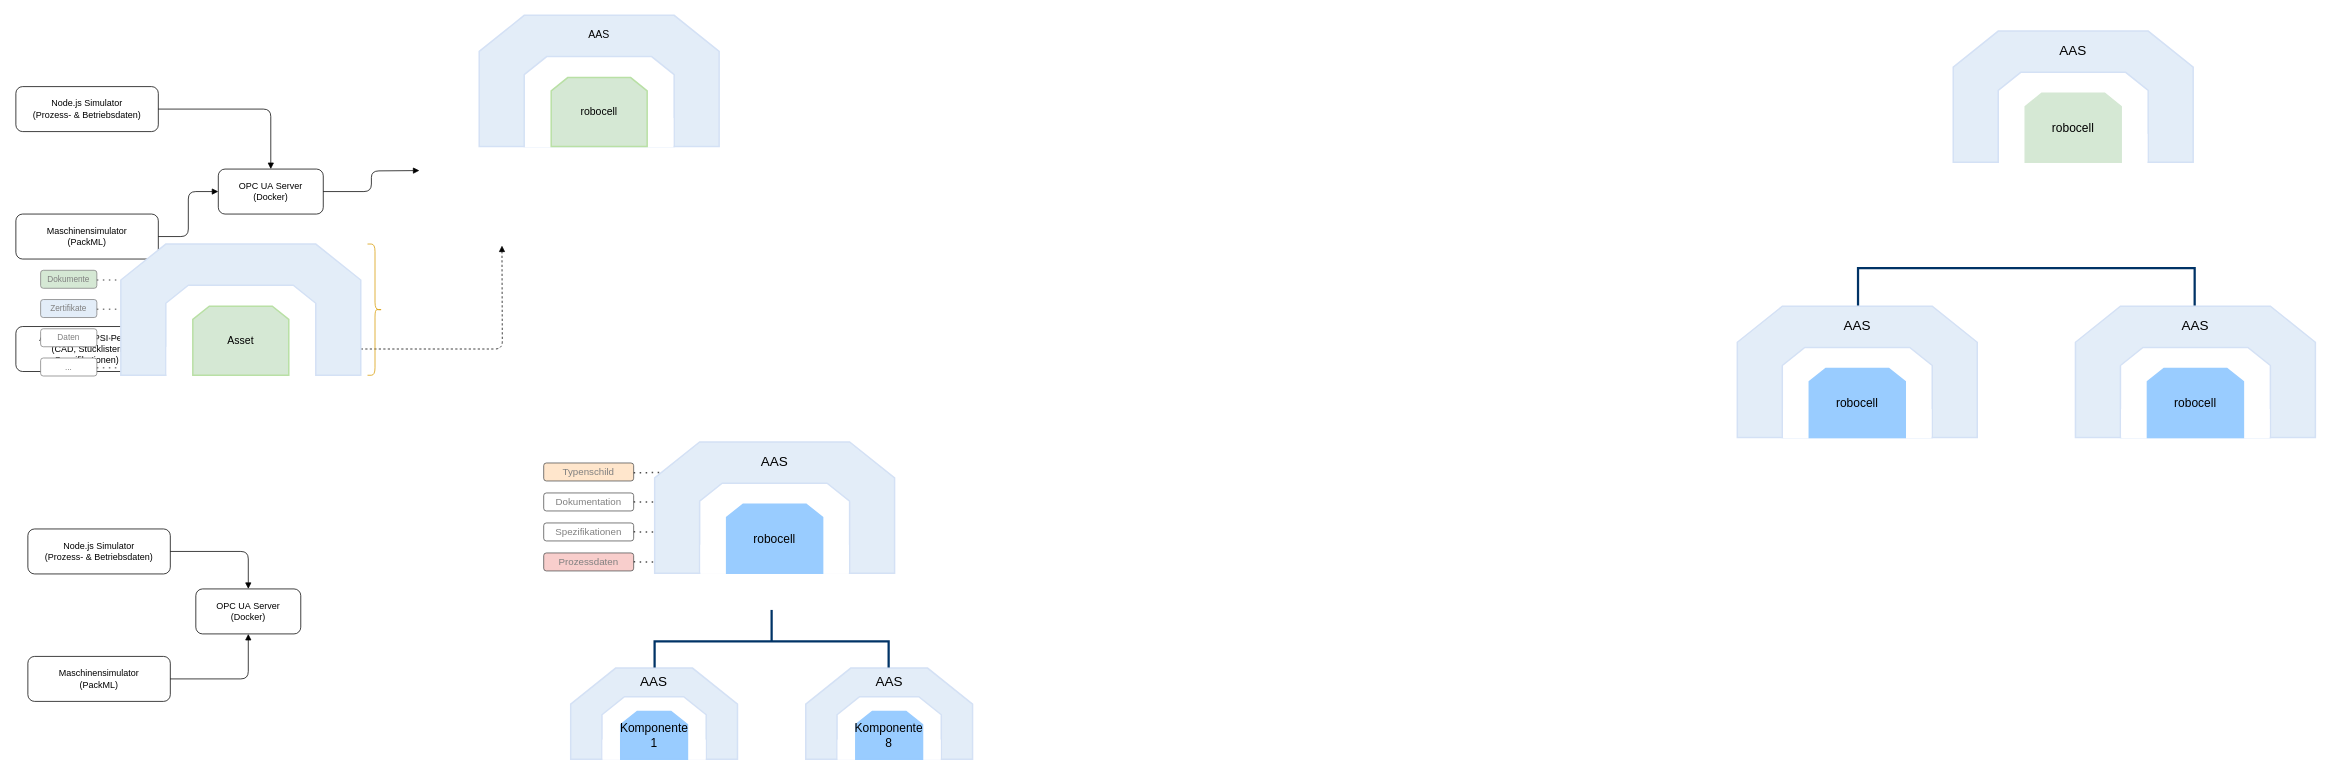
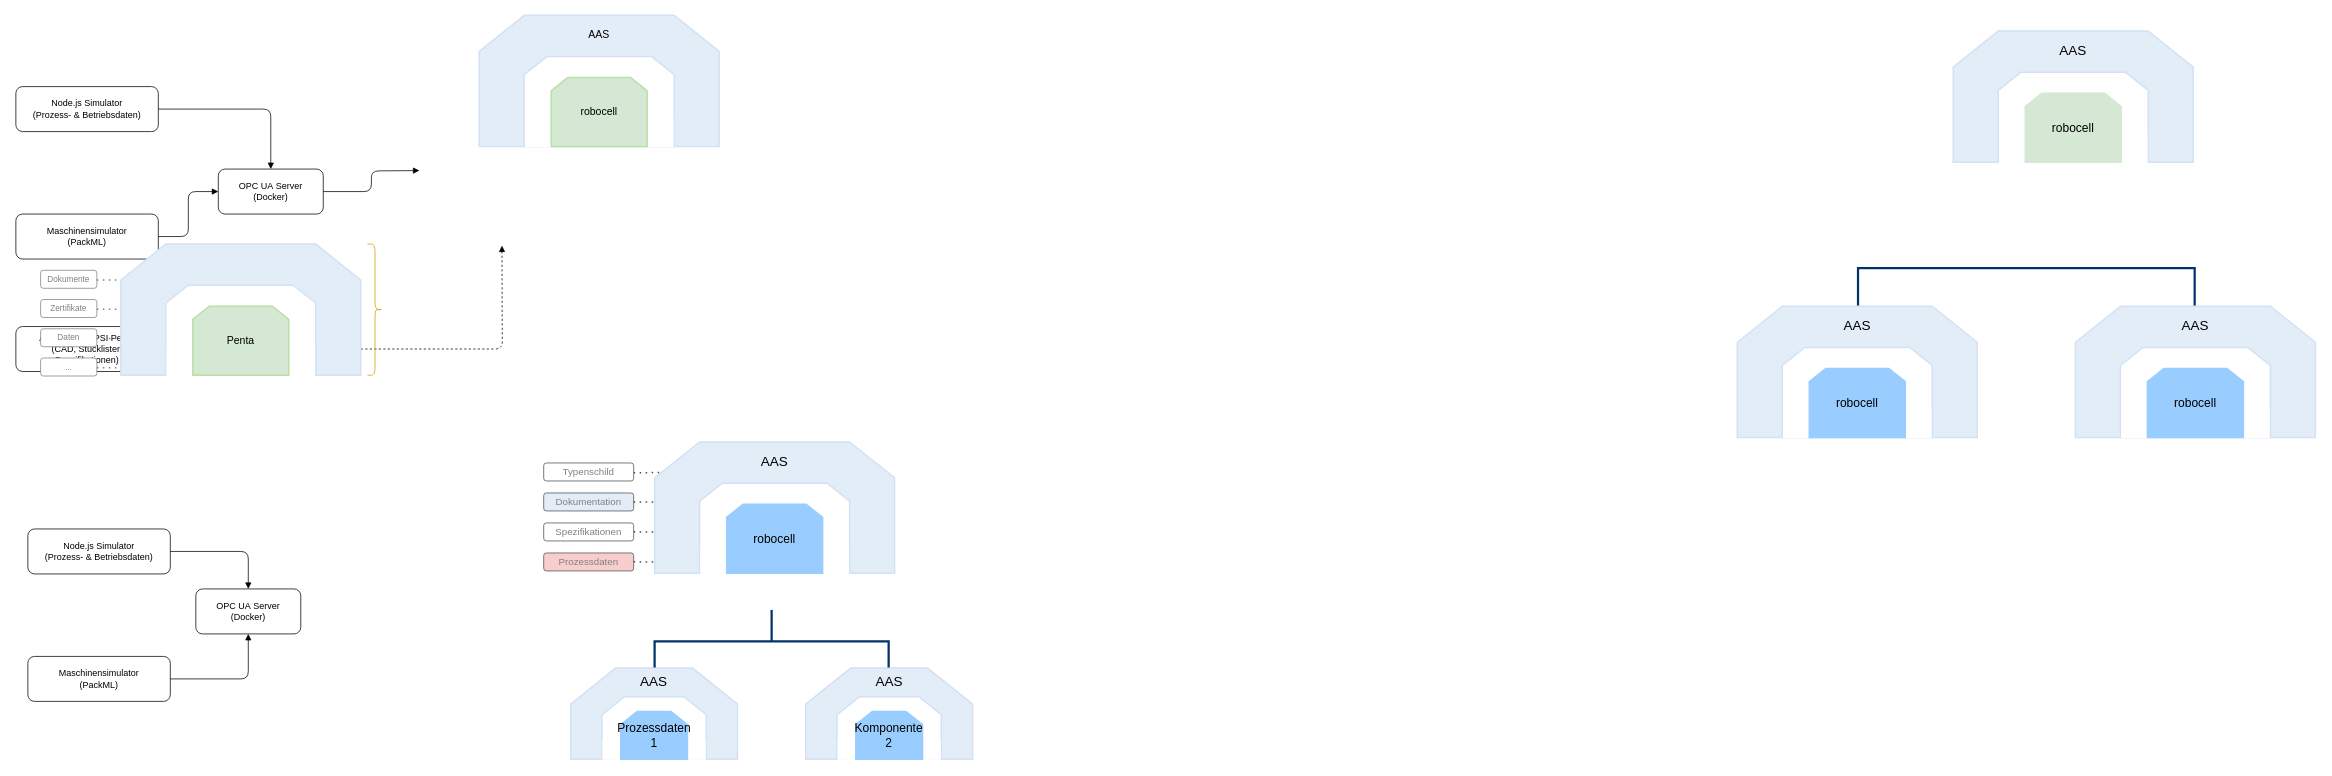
node "Dokumente": fillcolor #d5e8d4 -> #ffffff
node "Zertifikate": fillcolor #e3edf8 -> #ffffff
node "Asset": label "Asset" -> "Penta"
node "Typenschild": fillcolor #ffe6cc -> #ffffff
node "Dokumentation": fillcolor #ffffff -> #e3edf8
node "Komponente 1": label "Komponente 1" -> "Prozessdaten 1"
node "Komponente 8": label "Komponente 8" -> "Komponente 2"
